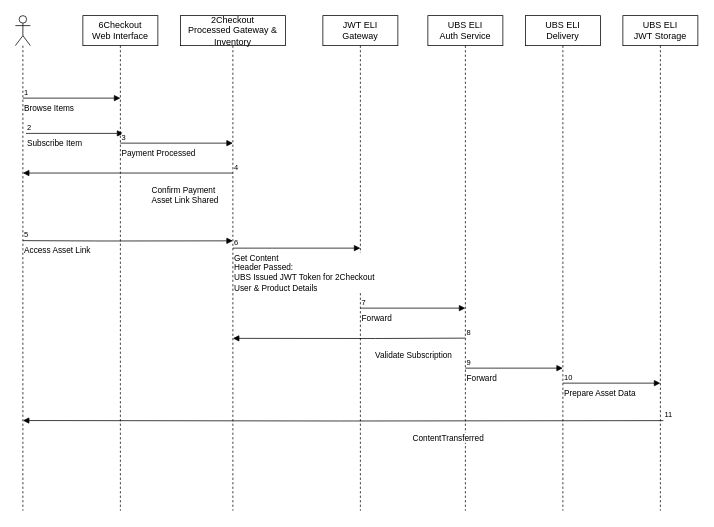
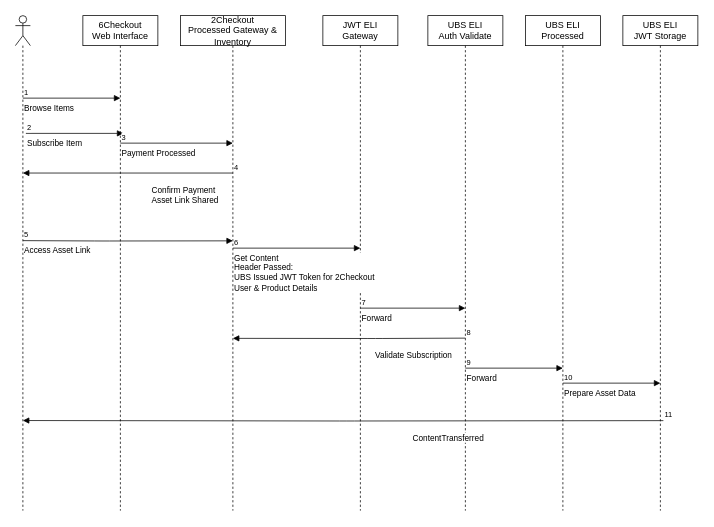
node "UBS ELI Auth Service": label "UBS ELI Auth Service" -> "UBS ELI Auth Validate"
node "UBS ELI Delivery": label "UBS ELI Delivery" -> "UBS ELI Processed"
